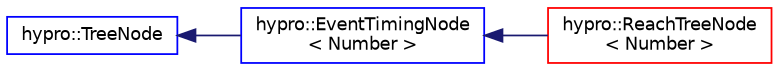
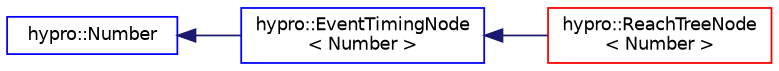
node "hypro::TreeNode": label "hypro::TreeNode" -> "hypro::Number"
